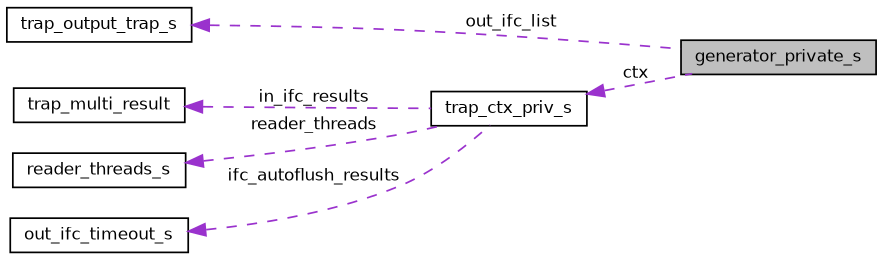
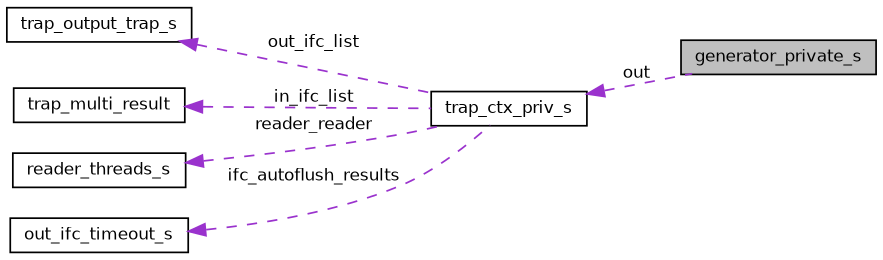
edge "generator_private_s" -> "trap_output_trap_s": now "trap_ctx_priv_s" -> "trap_output_trap_s"
edge "generator_private_s" -> "trap_ctx_priv_s": label " ctx" -> " out"
edge "trap_ctx_priv_s" -> "trap_multi_result": label " in_ifc_results" -> " in_ifc_list"
edge "trap_ctx_priv_s" -> "reader_threads_s": label " reader_threads" -> " reader_reader"
